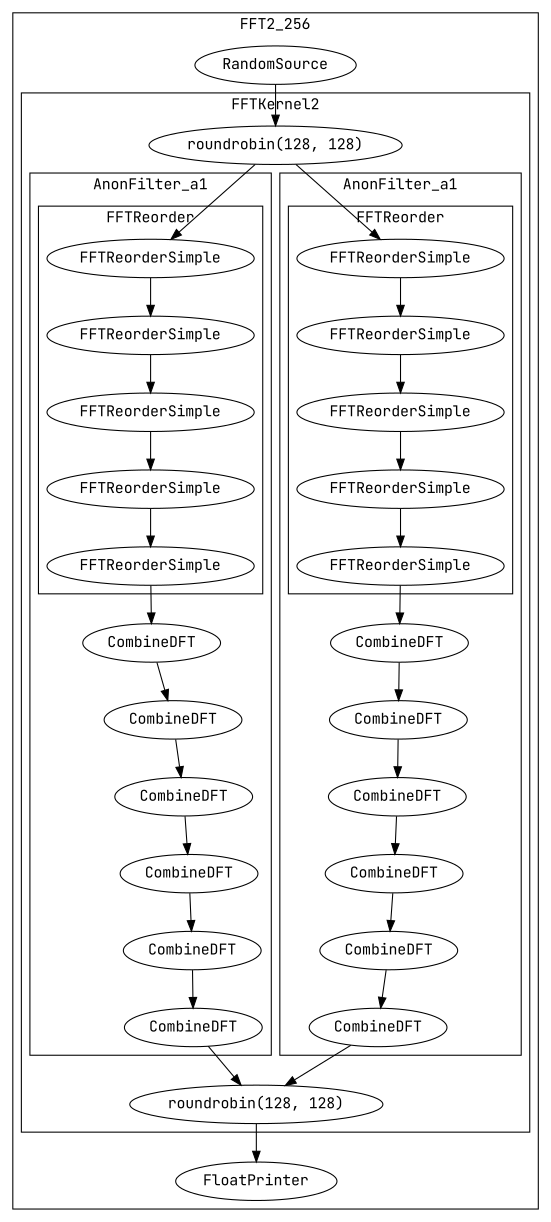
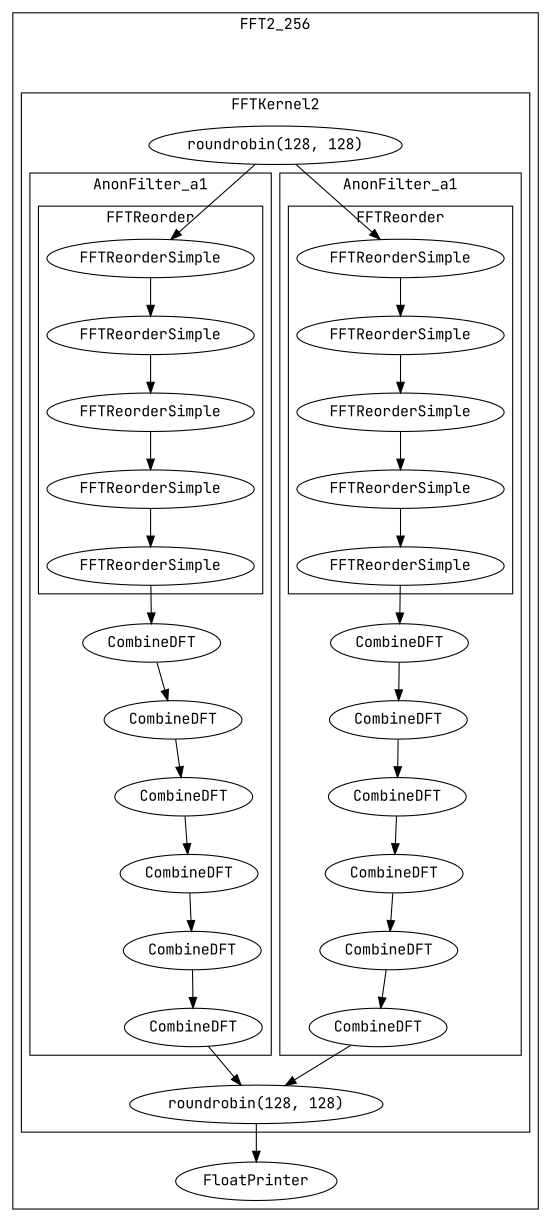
node "RandomSource": removed
